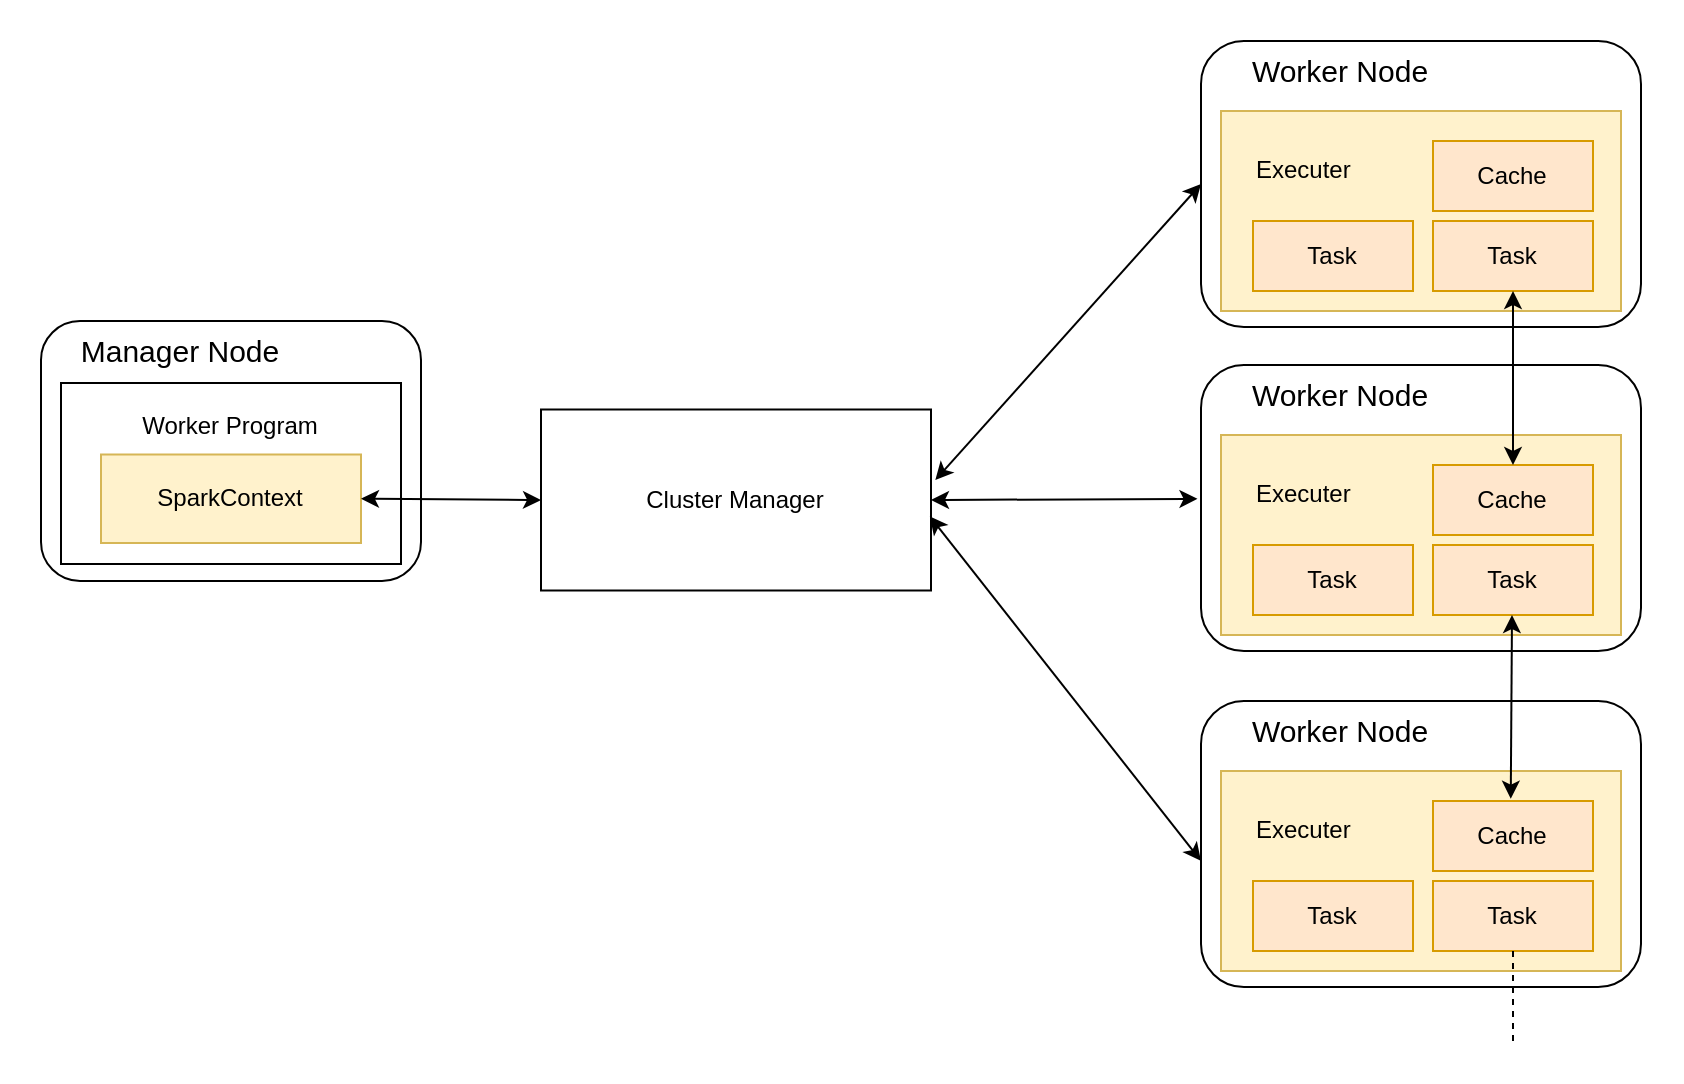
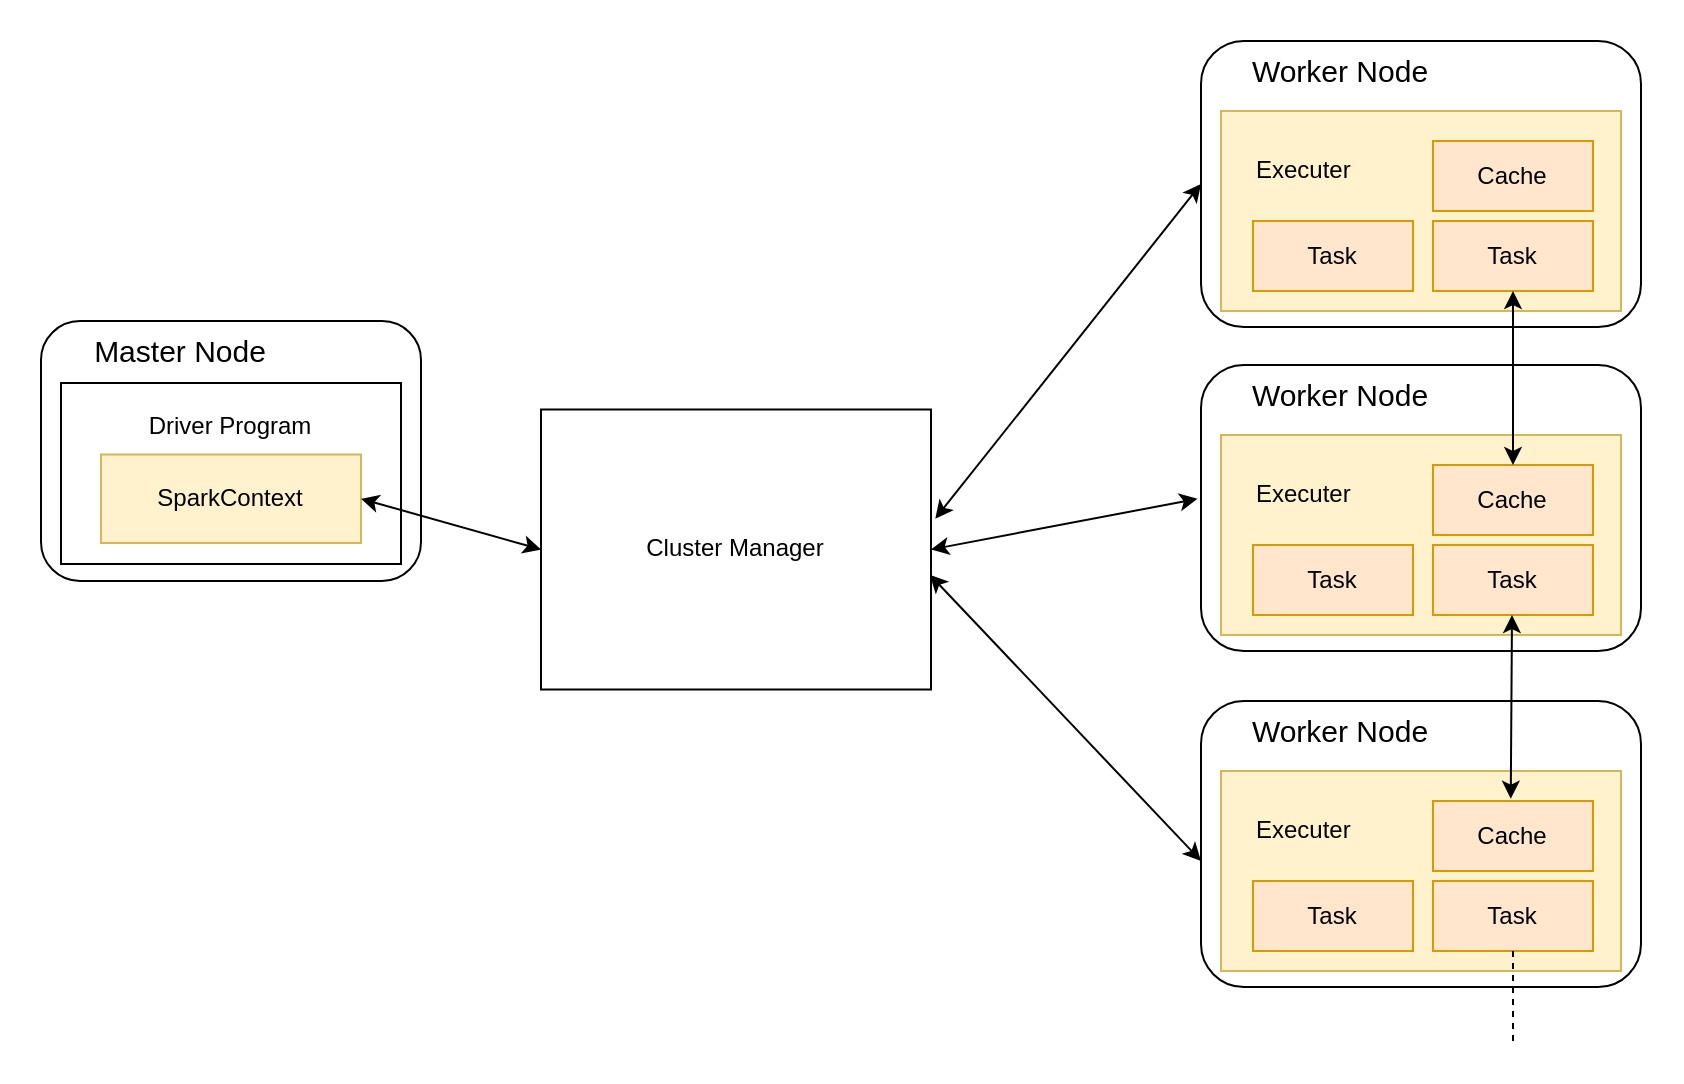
node "Manager Node": label "Manager Node" -> "Master Node"
node "Worker Program": label "Worker Program" -> "Driver Program"
node "Cluster Manager": size 390x181 -> 390x280
